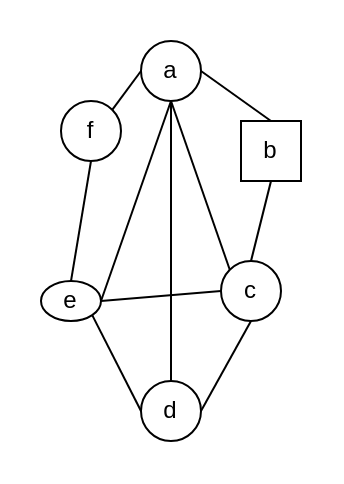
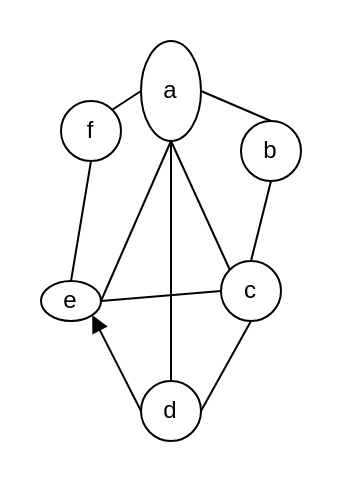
node "a": size 60x60 -> 60x100
node "b": shape rectangle -> ellipse
edge "e" -- "d": arrowhead none -> block
